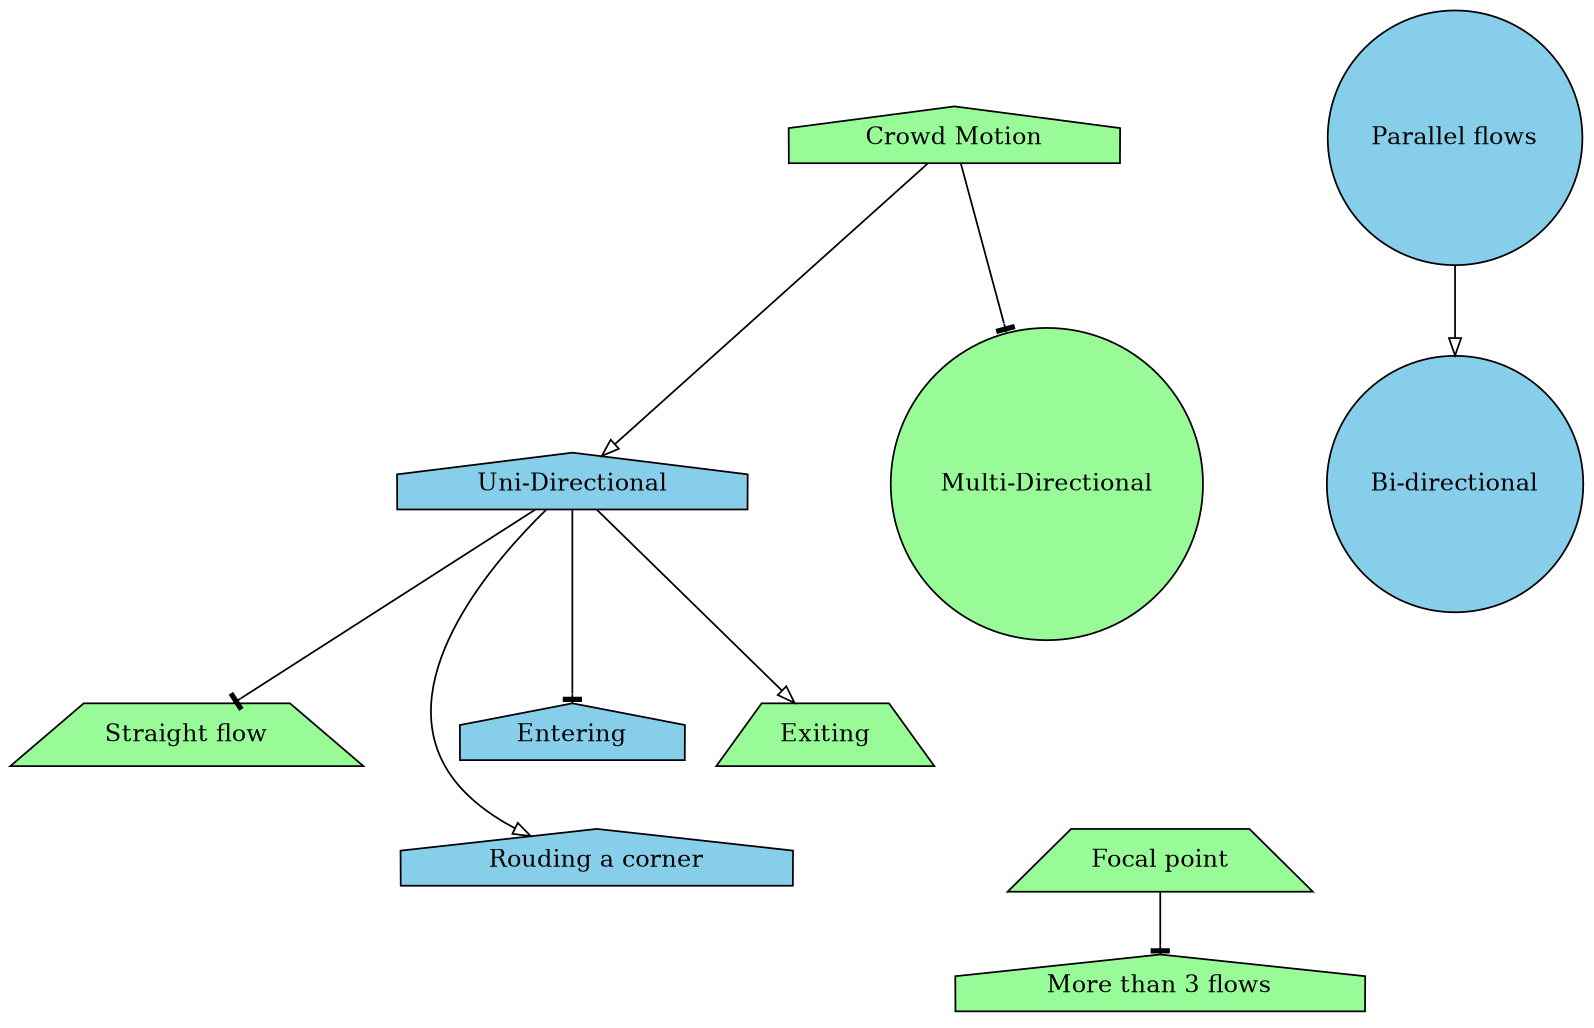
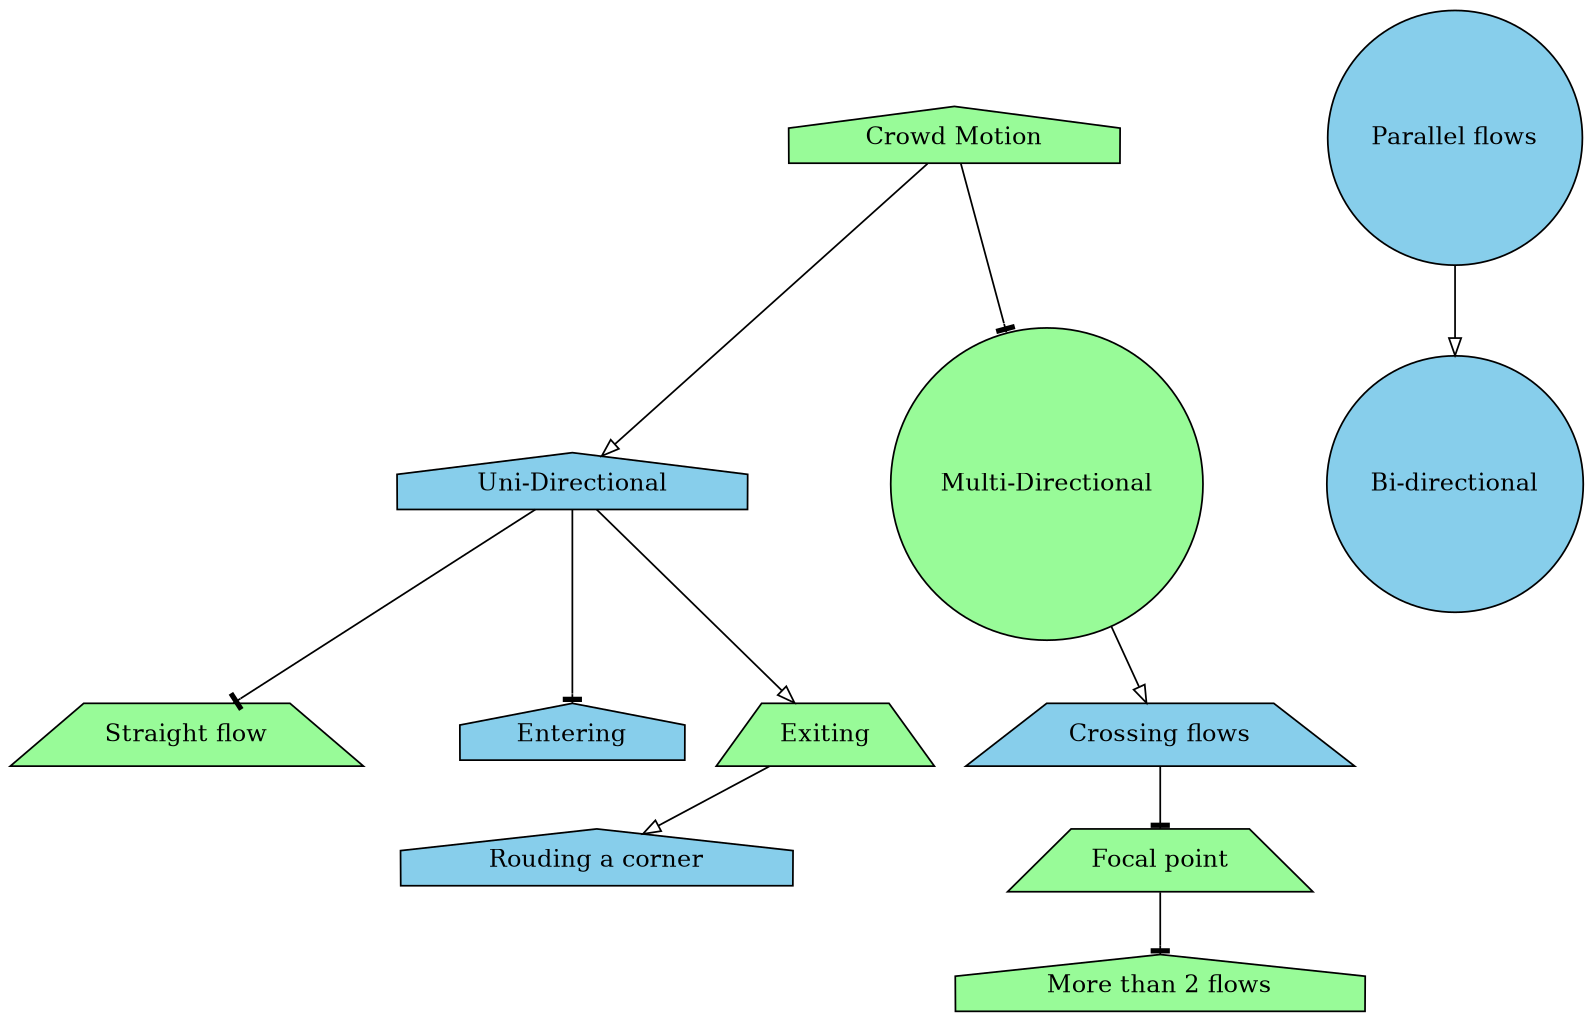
edge "Uni-Directional" -> "Rouding a corner": now "Exiting" -> "Rouding a corner"
node "Crossing flows": added
node "More than 3 flows": label "More than 3 flows" -> "More than 2 flows"
